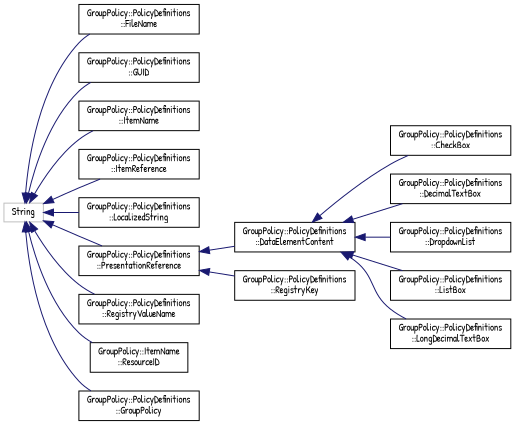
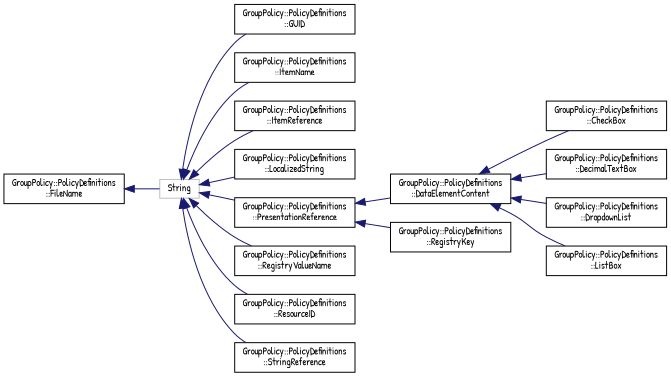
edge "GroupPolicy::PolicyDefinitions ::FileName" -> "String": reversed
node "GroupPolicy::PolicyDefinitions ::LongDecimalTextBox": removed
node "GroupPolicy::ItemName ::ResourceID": label "GroupPolicy::ItemName ::ResourceID" -> "GroupPolicy::PolicyDefinitions ::ResourceID"
node "GroupPolicy::PolicyDefinitions ::GroupPolicy": label "GroupPolicy::PolicyDefinitions ::GroupPolicy" -> "GroupPolicy::PolicyDefinitions ::StringReference"
